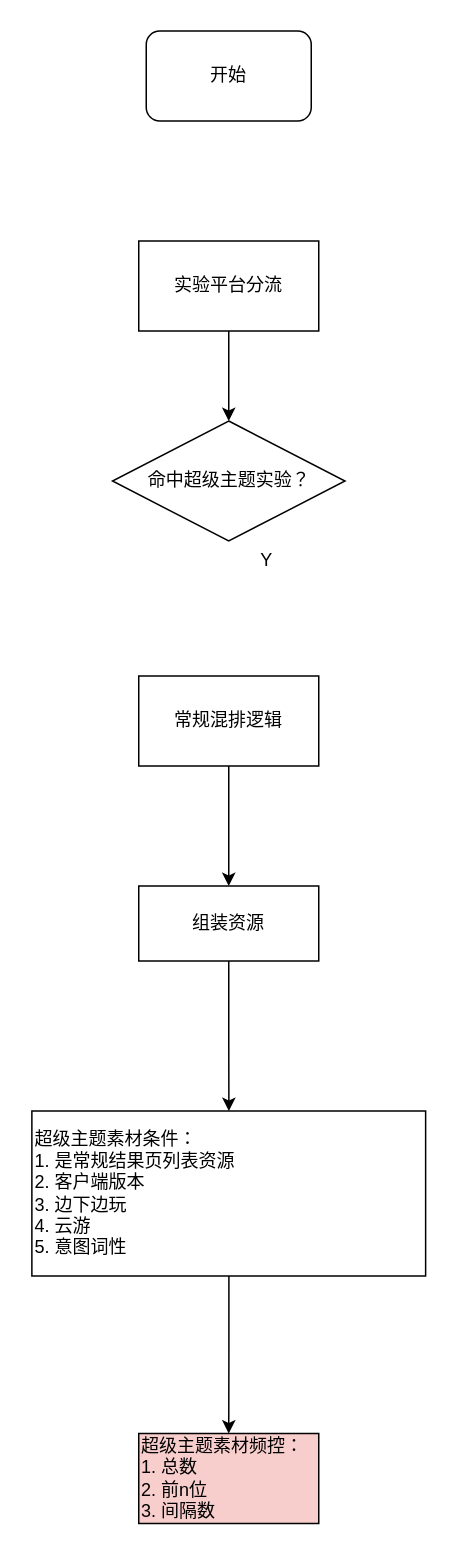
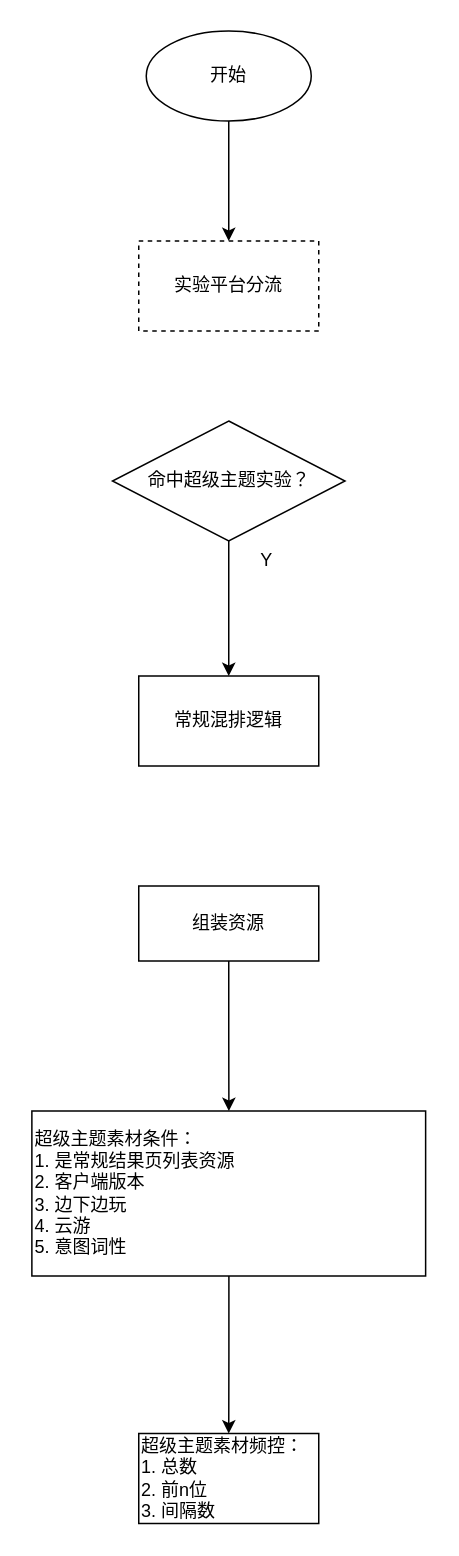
node "开始": shape rounded rectangle -> ellipse
edge "开始" -> "实验平台分流": added
node "实验平台分流": style solid -> dashed
edge "实验平台分流" -> "命中超级主题实验？": removed
edge "命中超级主题实验？" -> "常规混排逻辑": added
edge "常规混排逻辑" -> "组装资源": removed
node "超级主题素材频控： 1. 总数 2. 前n位 3. 间隔数": fillcolor #f8cecc -> #ffffff
